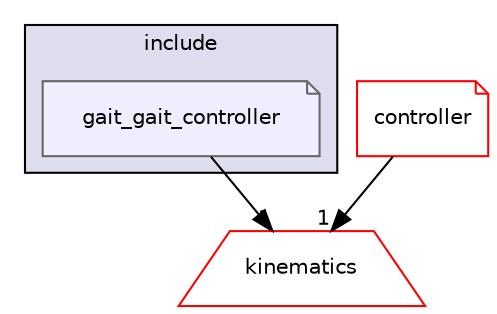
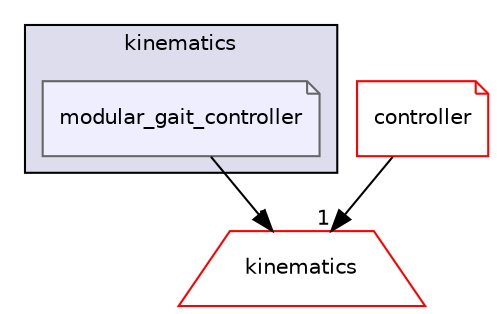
cluster "include": label "include" -> "kinematics"
node "gait_gait_controller": label "gait_gait_controller" -> "modular_gait_controller"
